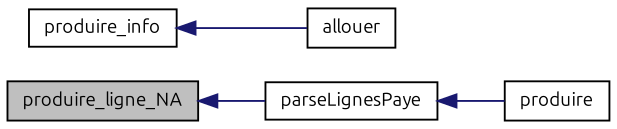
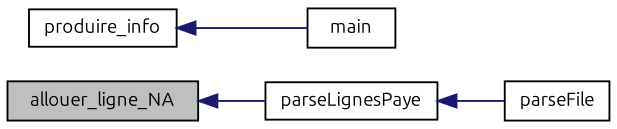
node "allouer": label "allouer" -> "main"
node "produire_ligne_NA": label "produire_ligne_NA" -> "allouer_ligne_NA"
node "produire": label "produire" -> "parseFile"
